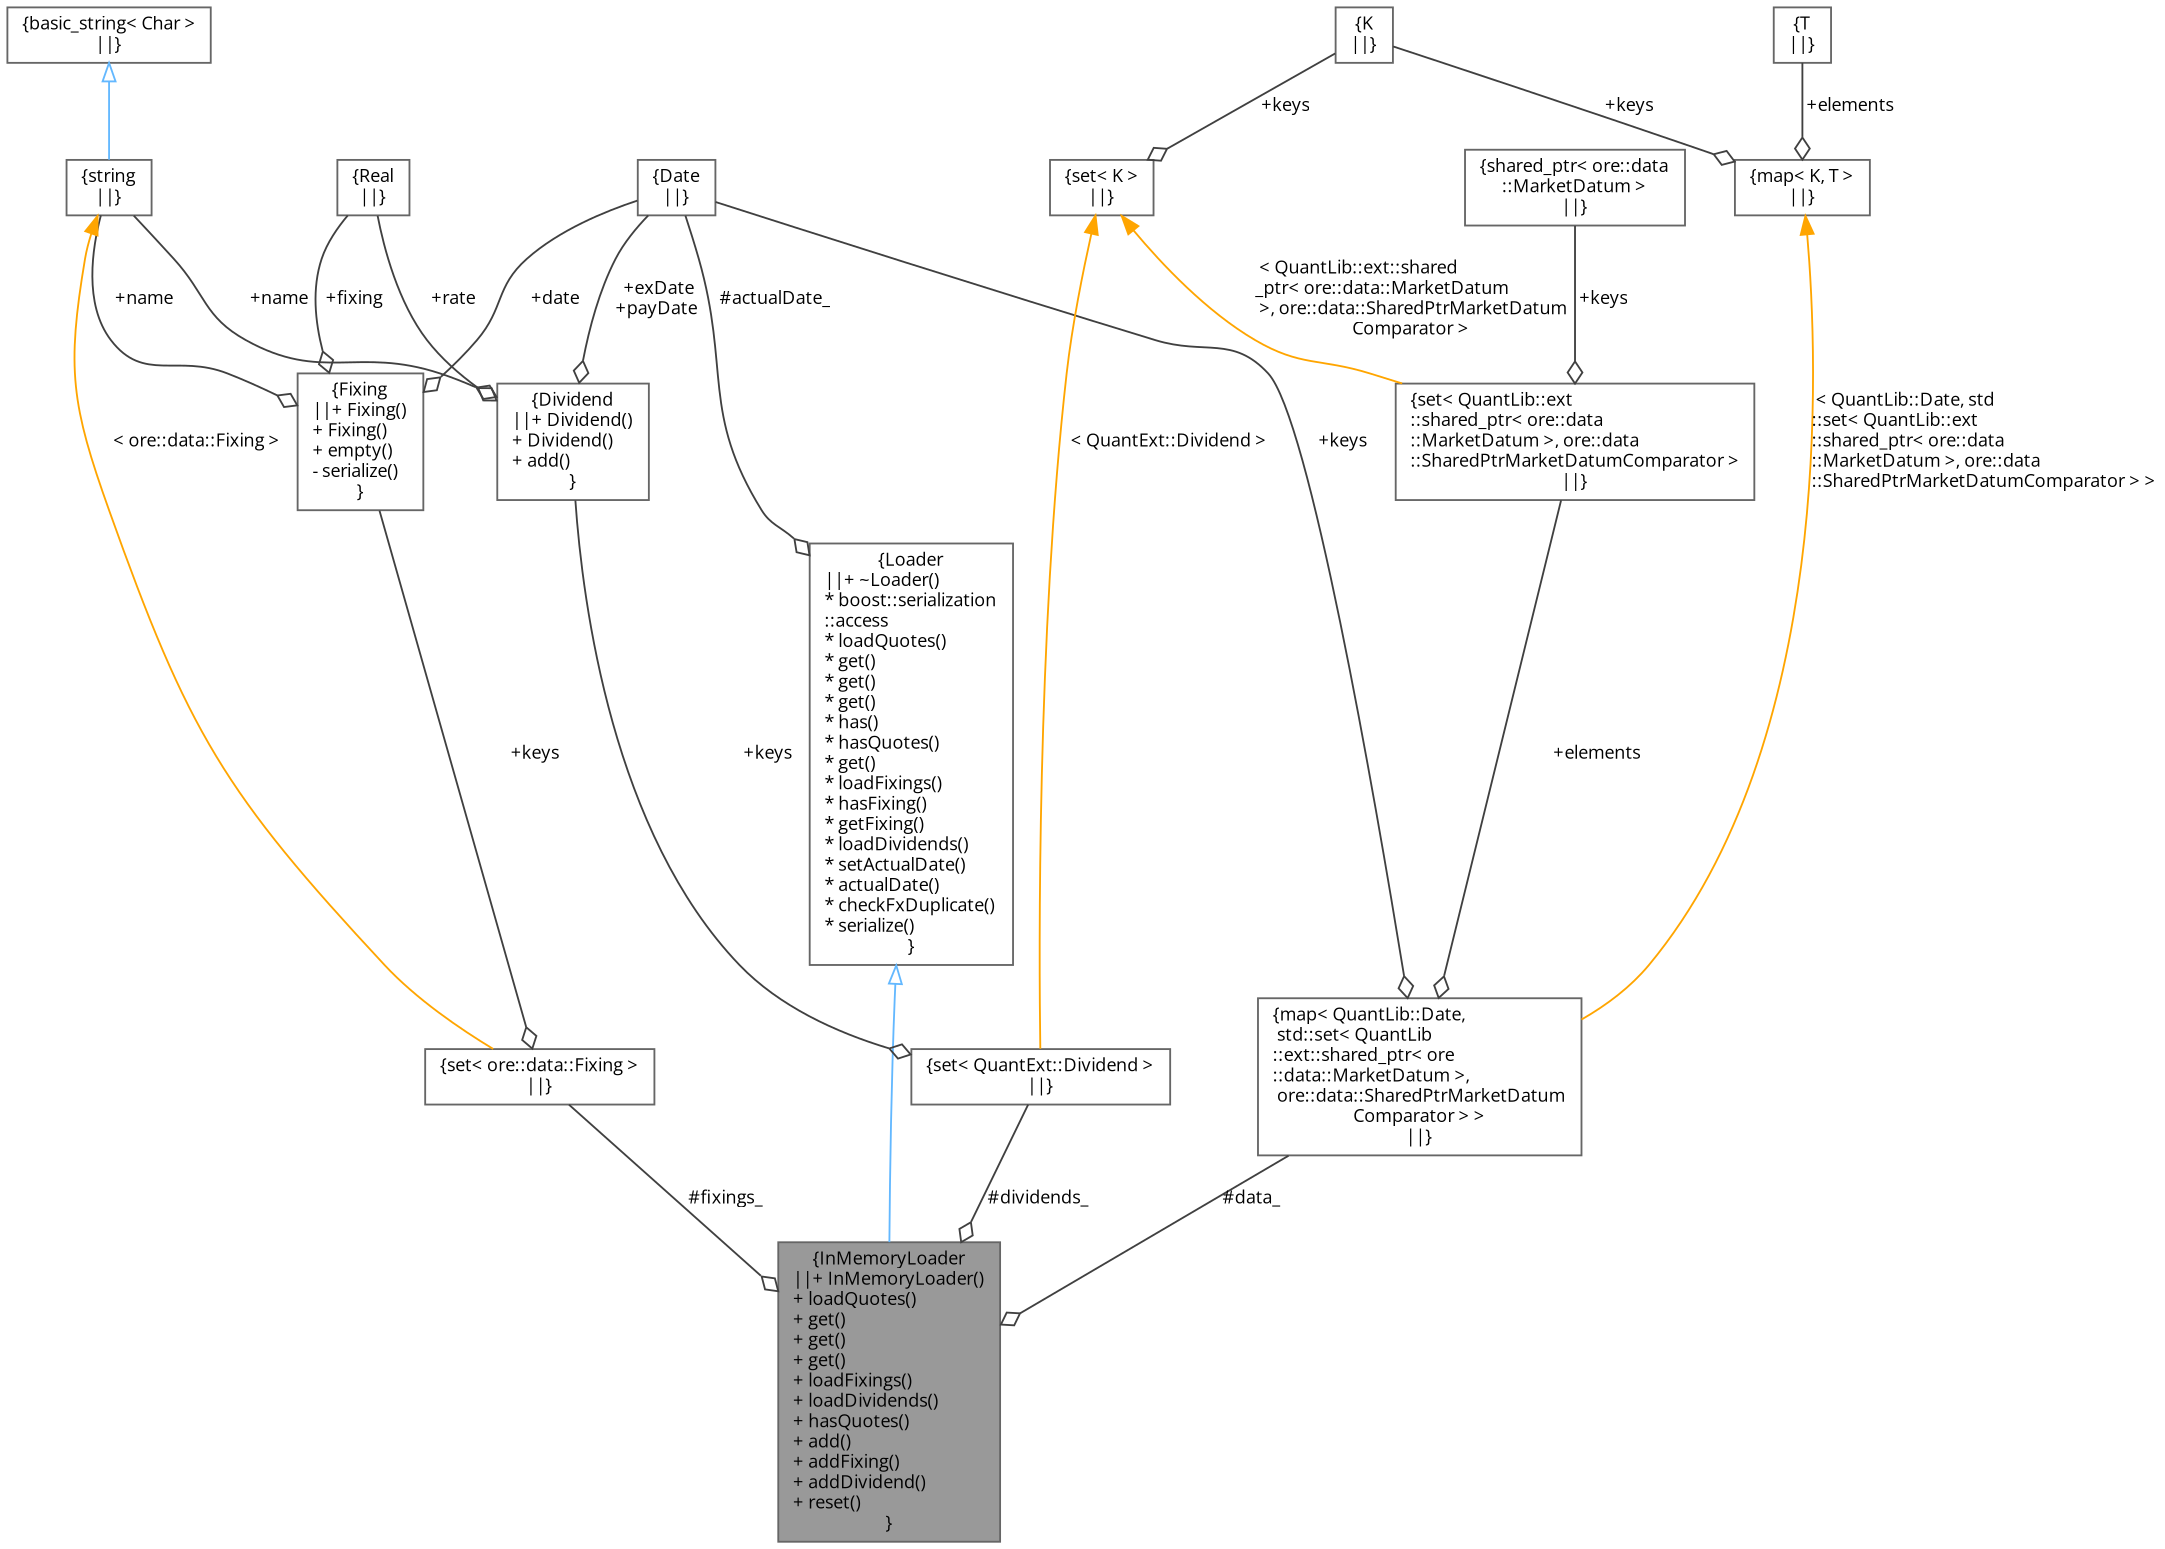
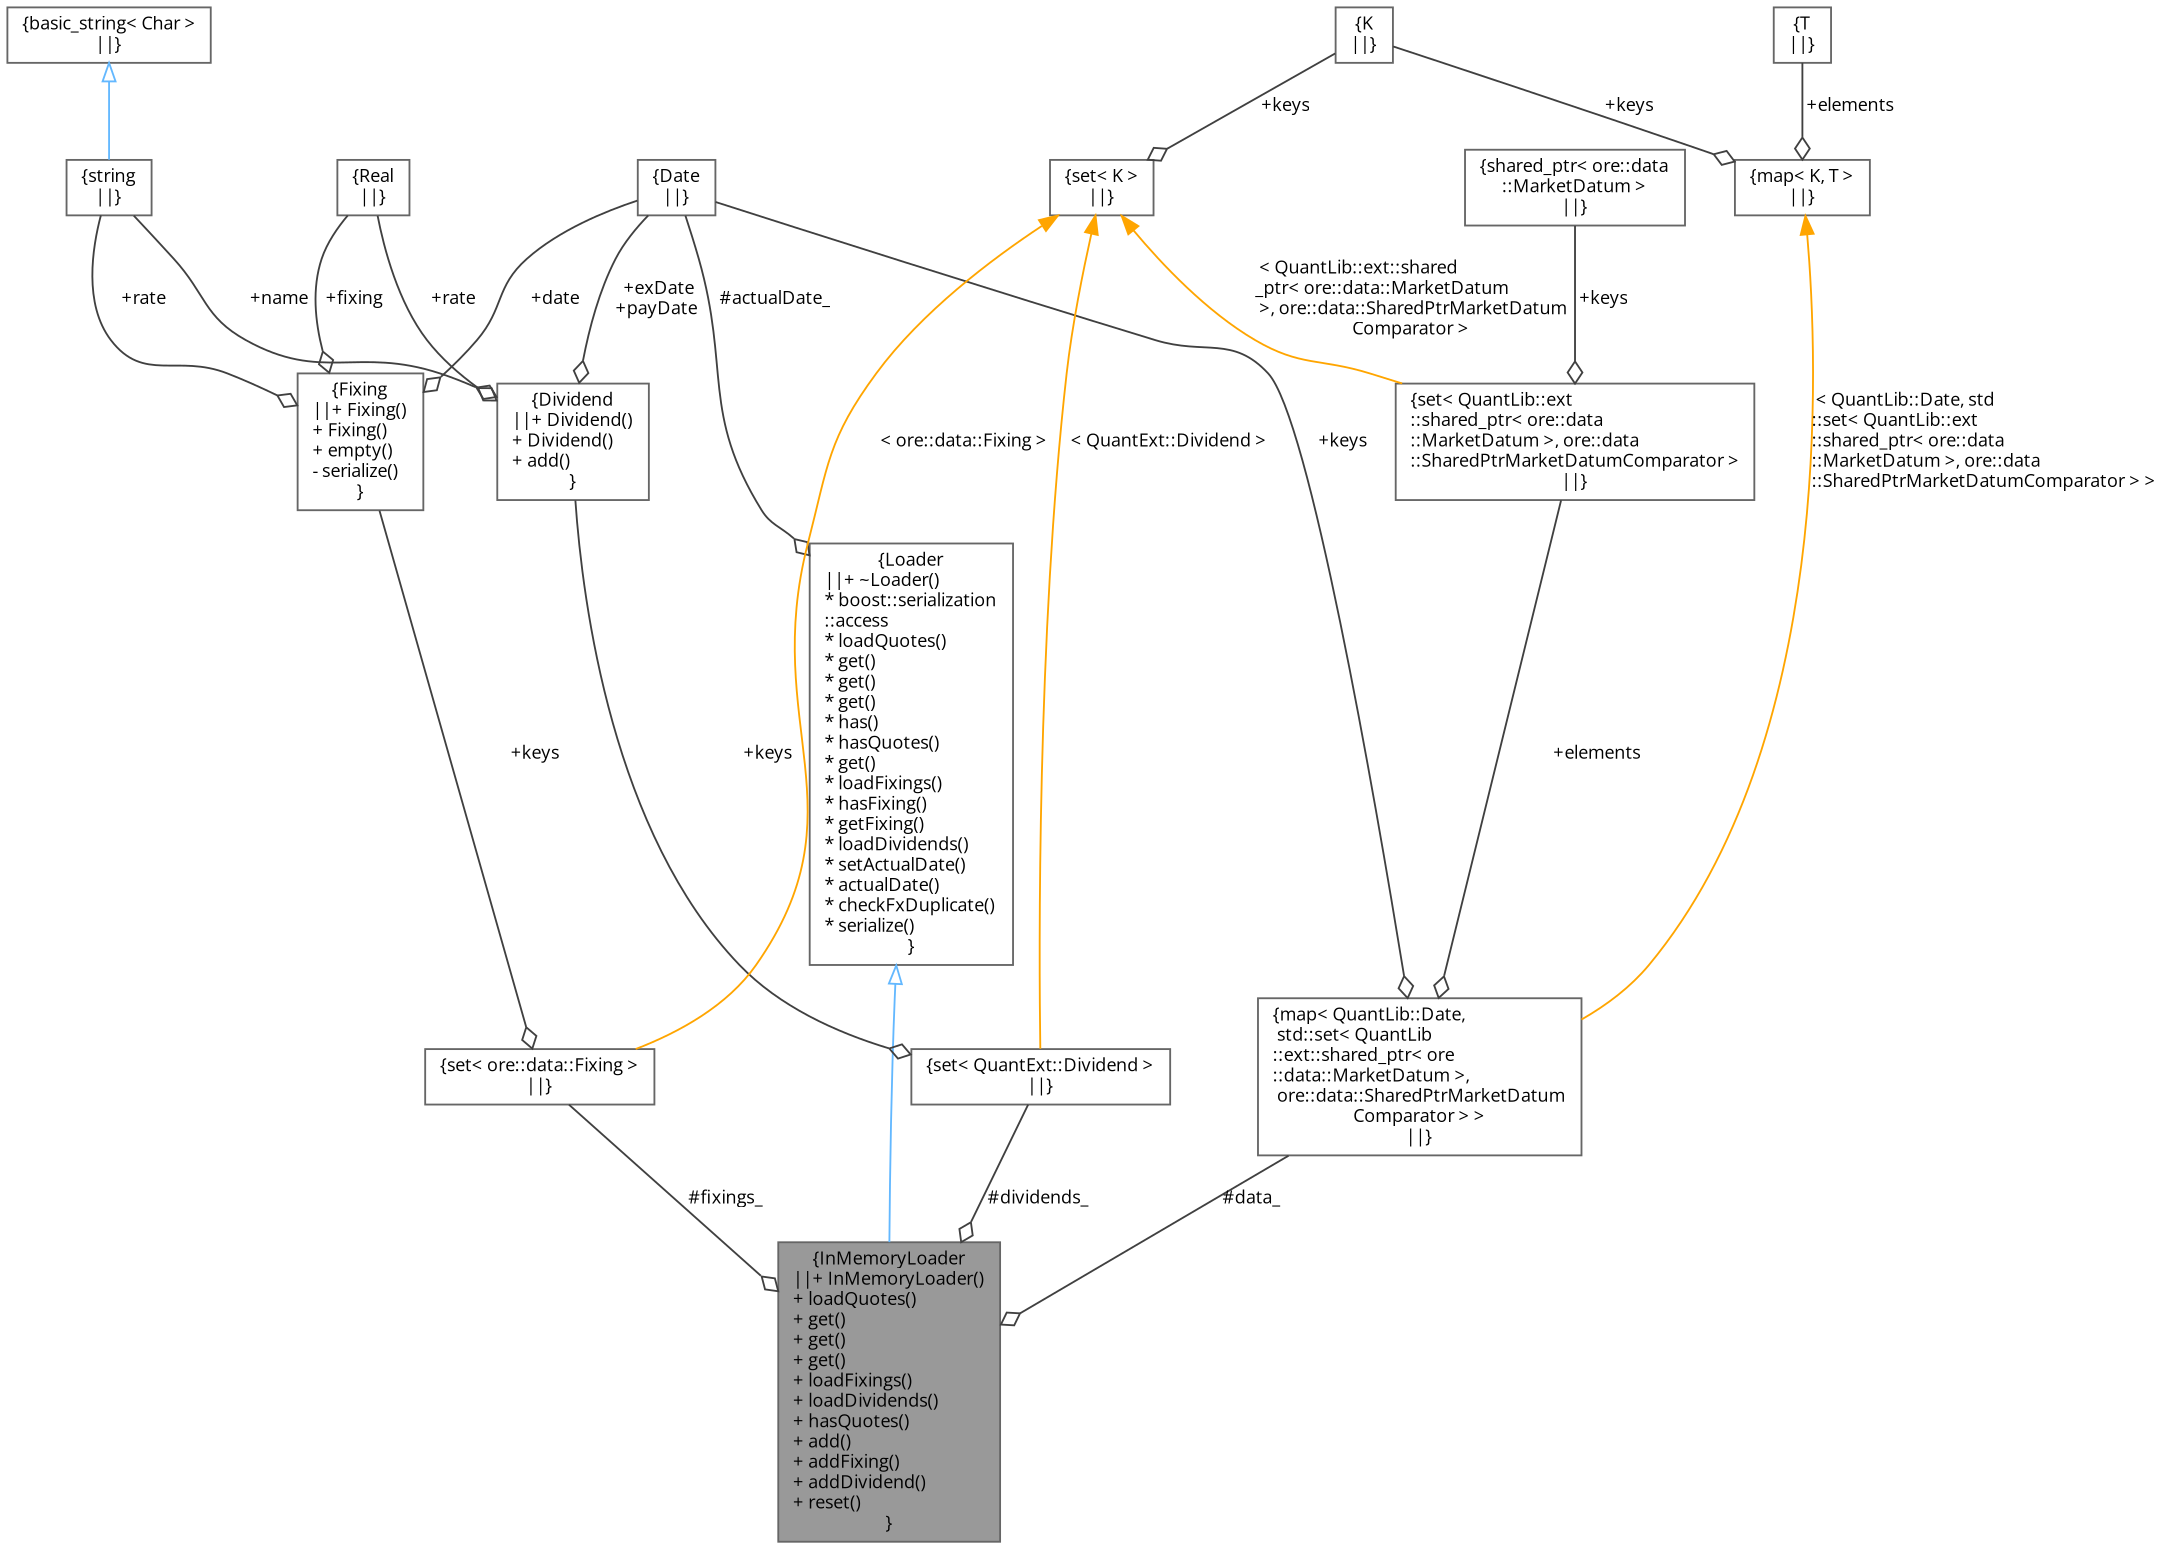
edge "{string ||}" -> "{Fixing ||+ Fixing() + Fixing() + empty() - serialize() }": label " +name" -> " +rate"
edge "{set< ore::data::Fixing > ||}" -> "{string ||}": now "{set< ore::data::Fixing > ||}" -> "{set< K > ||}"
